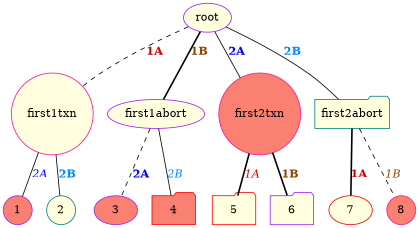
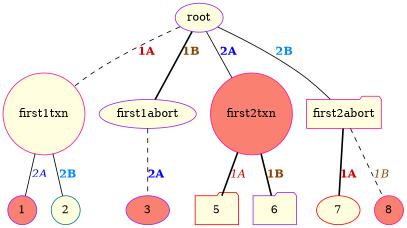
node "first2abort": color teal -> deeppink
node "4": removed
